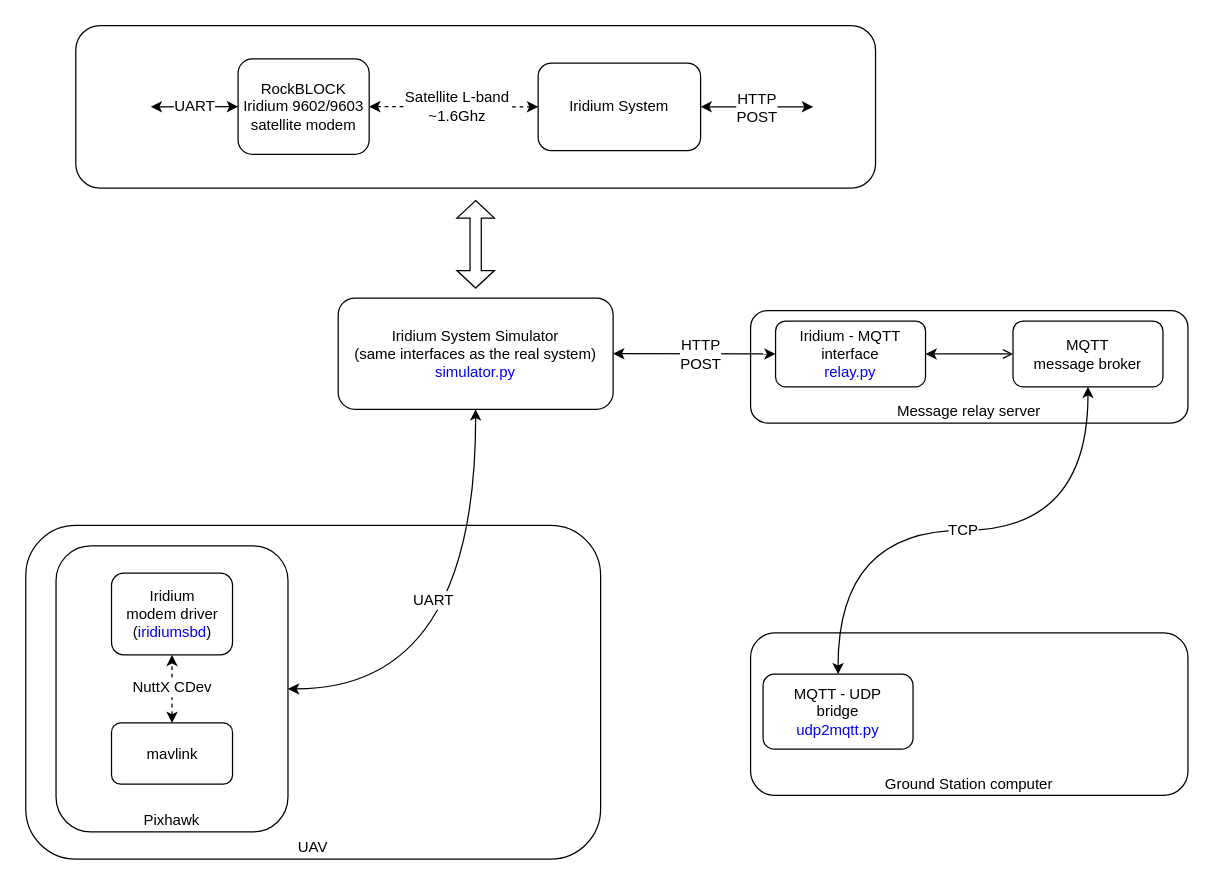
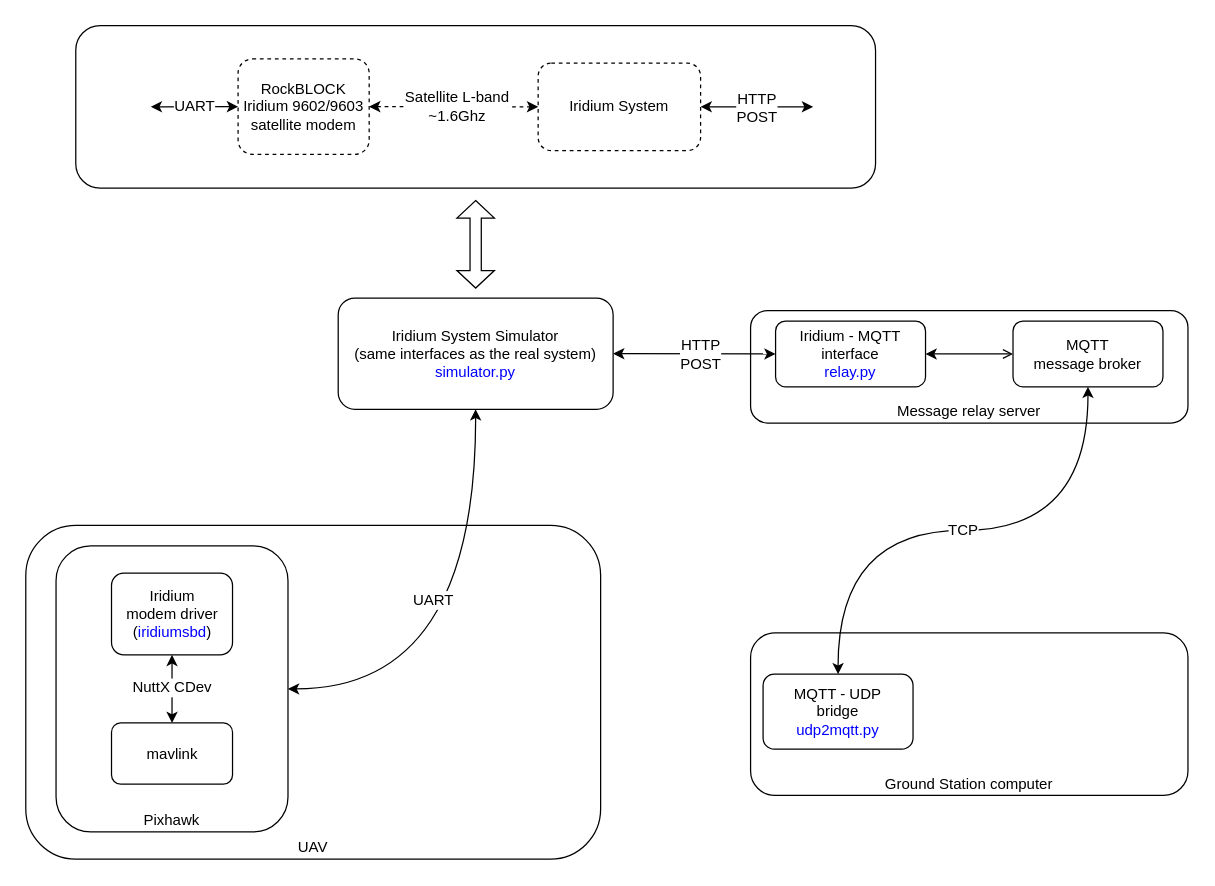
node "RockBLOCK Iridium 9602/9603 satellite modem": style solid -> dashed
node "Iridium System": style solid -> dashed
edge "Iridium modem driver (iridiumsbd)" -- "mavlink": style dashed -> solid
